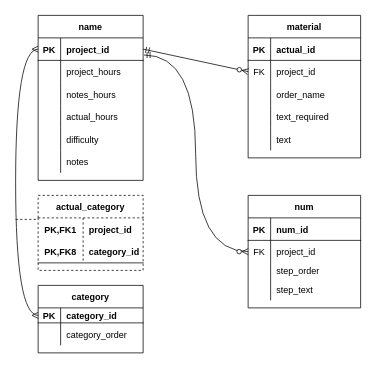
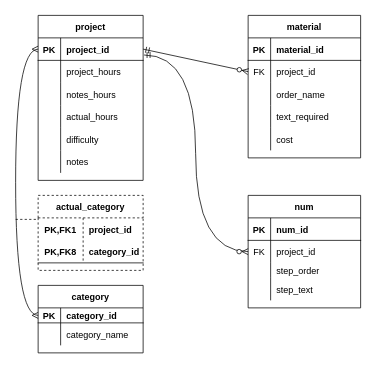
node "name": label "name" -> "project"
node "actual_id": label "actual_id" -> "material_id"
node "text": label "text" -> "cost"
node "category_order": label "category_order" -> "category_name"
